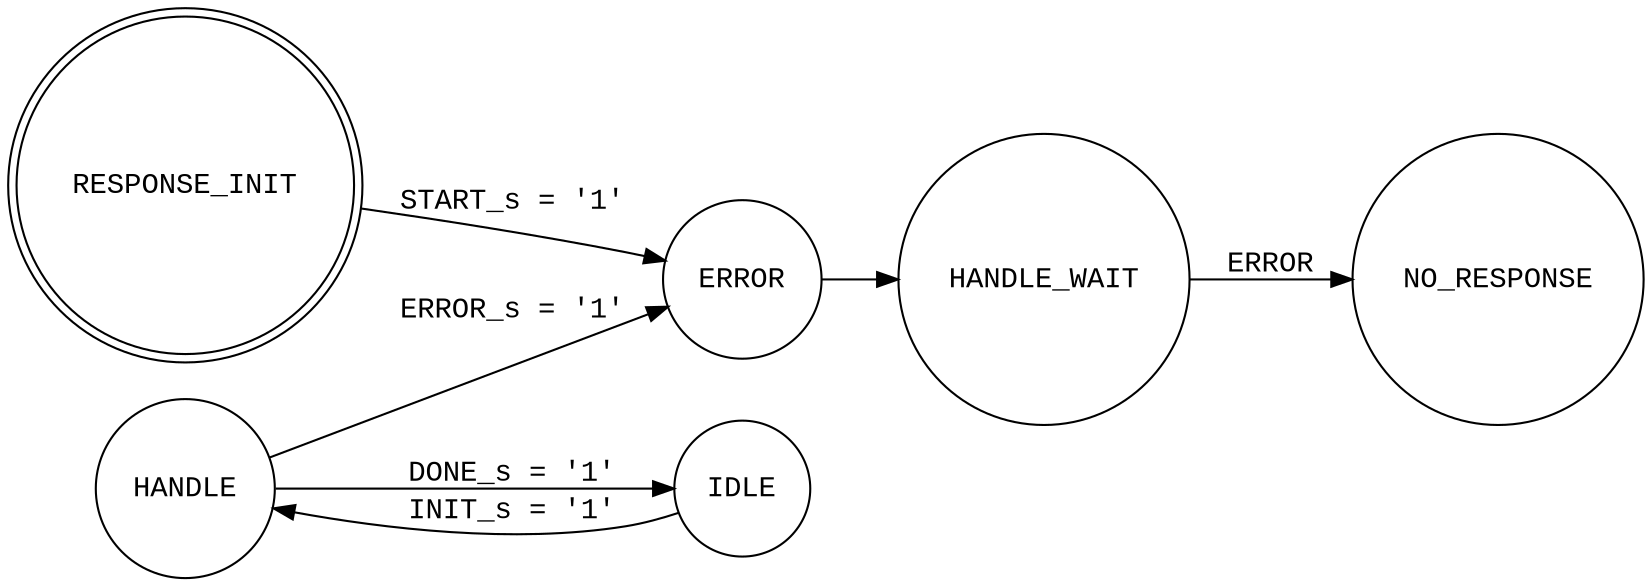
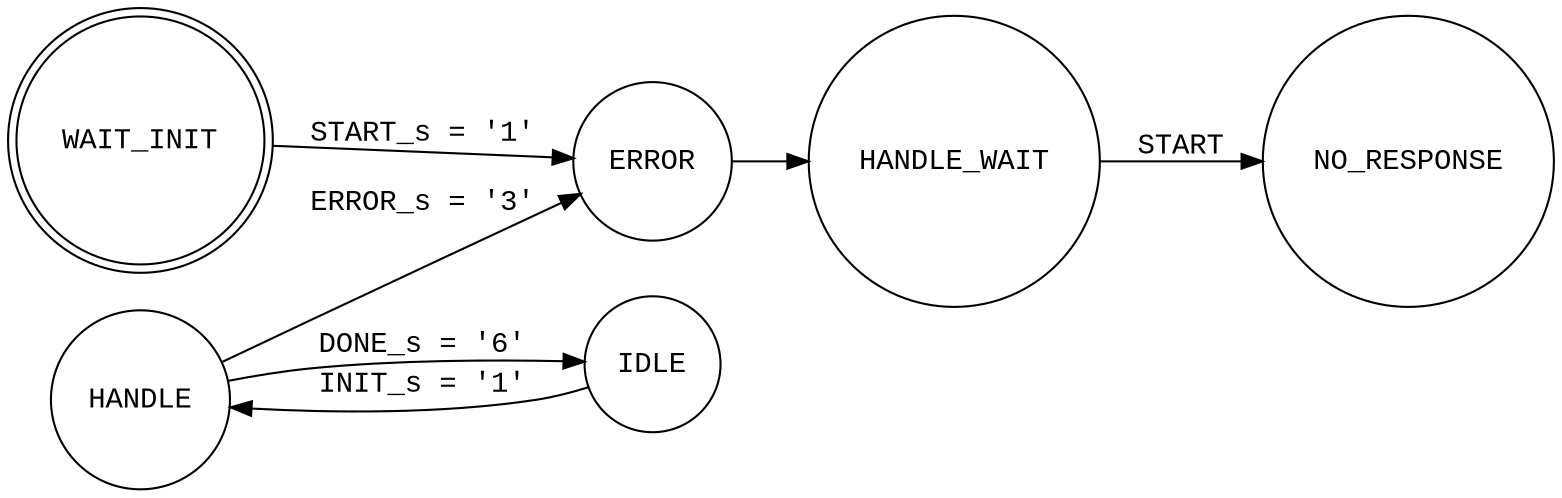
node "RESPONSE_INIT": label "RESPONSE_INIT" -> "WAIT_INIT"
edge "HANDLE_WAIT" -> "NO_RESPONSE": label "ERROR" -> "START"
edge "HANDLE" -> "ERROR": label "ERROR_s = '1'" -> "ERROR_s = '3'"
edge "HANDLE" -> "IDLE": label "DONE_s = '1'" -> "DONE_s = '6'"
